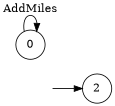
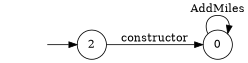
edge "2" -> "0": added, label "constructor"
